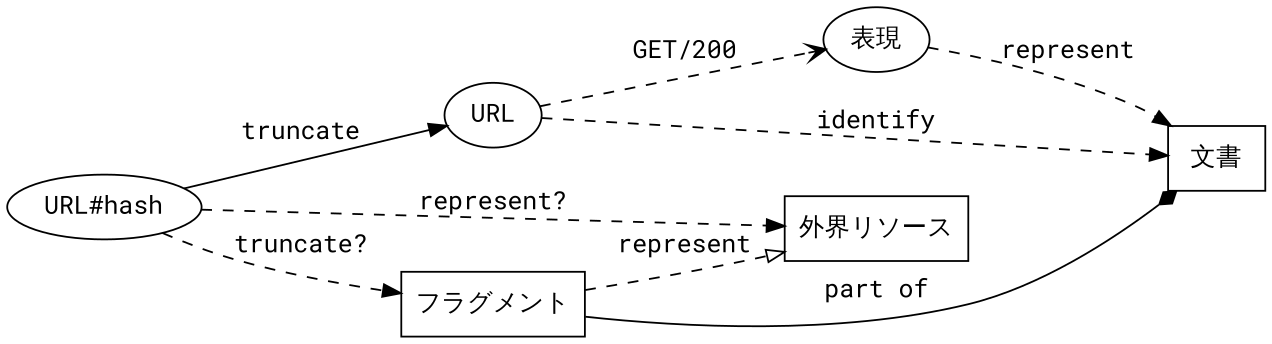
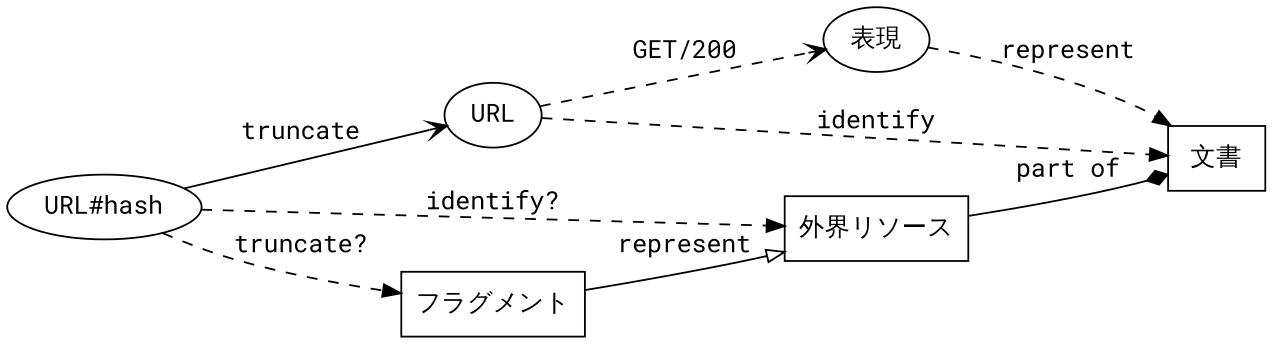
edge "URL#hash" -> "URL": arrowhead normal -> vee
edge "URL#hash" -> "外界リソース": label "represent?" -> "identify?"
edge "フラグメント" -> "外界リソース": style dashed -> solid
edge "フラグメント" -> "文書": now "外界リソース" -> "文書"
